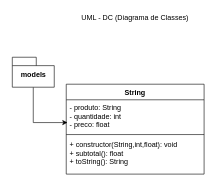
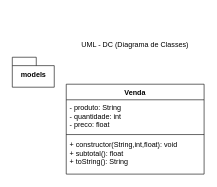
node "UML - DC (Diagrama de Classes)": moved (135, 18) -> (135, 45)
node "String": label "String" -> "Venda"
edge "models" -> "- produto: String - quantidade: int - preco: float": removed
